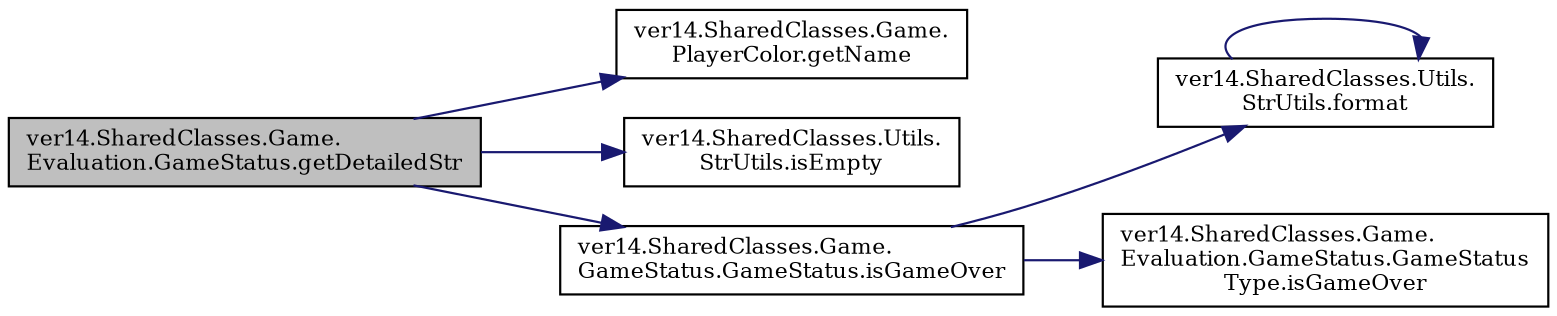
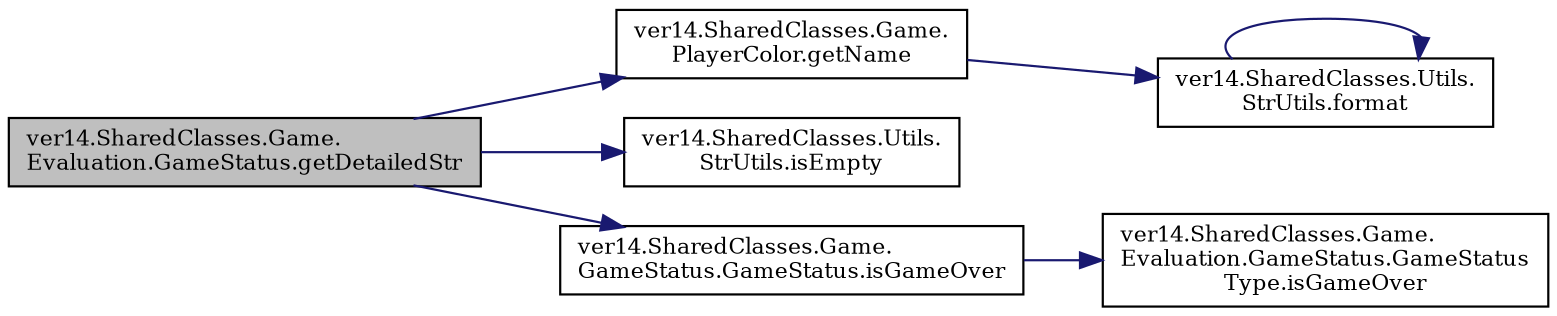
edge "ver14.SharedClasses.Game. GameStatus.GameStatus.isGameOver" -> "ver14.SharedClasses.Utils. StrUtils.format": now "ver14.SharedClasses.Game. PlayerColor.getName" -> "ver14.SharedClasses.Utils. StrUtils.format"
